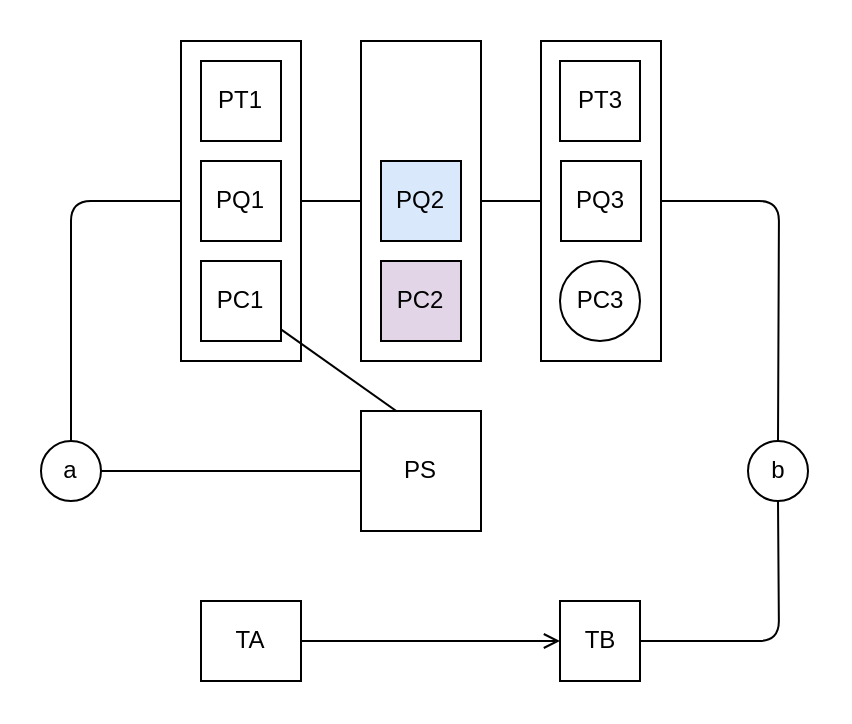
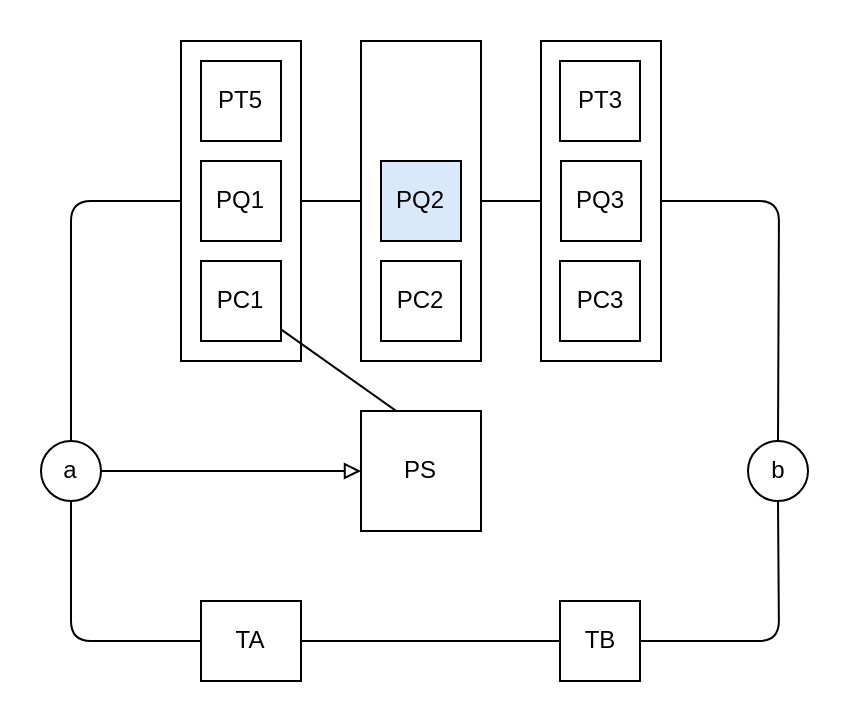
node "PT1": label "PT1" -> "PT5"
node "PC2": fillcolor #e1d5e7 -> #ffffff
node "PC3": shape ellipse -> rectangle
edge "a" -- "PS": arrowhead none -> block
edge "a" -- "TA": added
edge "TA" -> "TB": arrowhead open -> none
